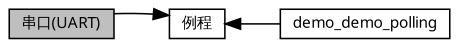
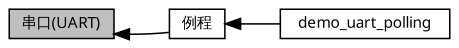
edge "串口(UART)" -> "例程": reversed
node "demo_demo_polling": label "demo_demo_polling" -> "demo_uart_polling"
